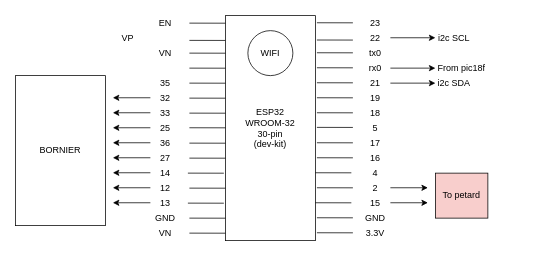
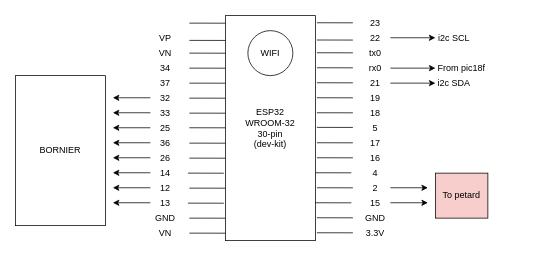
node "EN": removed
node "VP": moved (128, 38) -> (165, 38)
node "34": added
node "35": label "35" -> "37"
node "27": label "27" -> "26"
